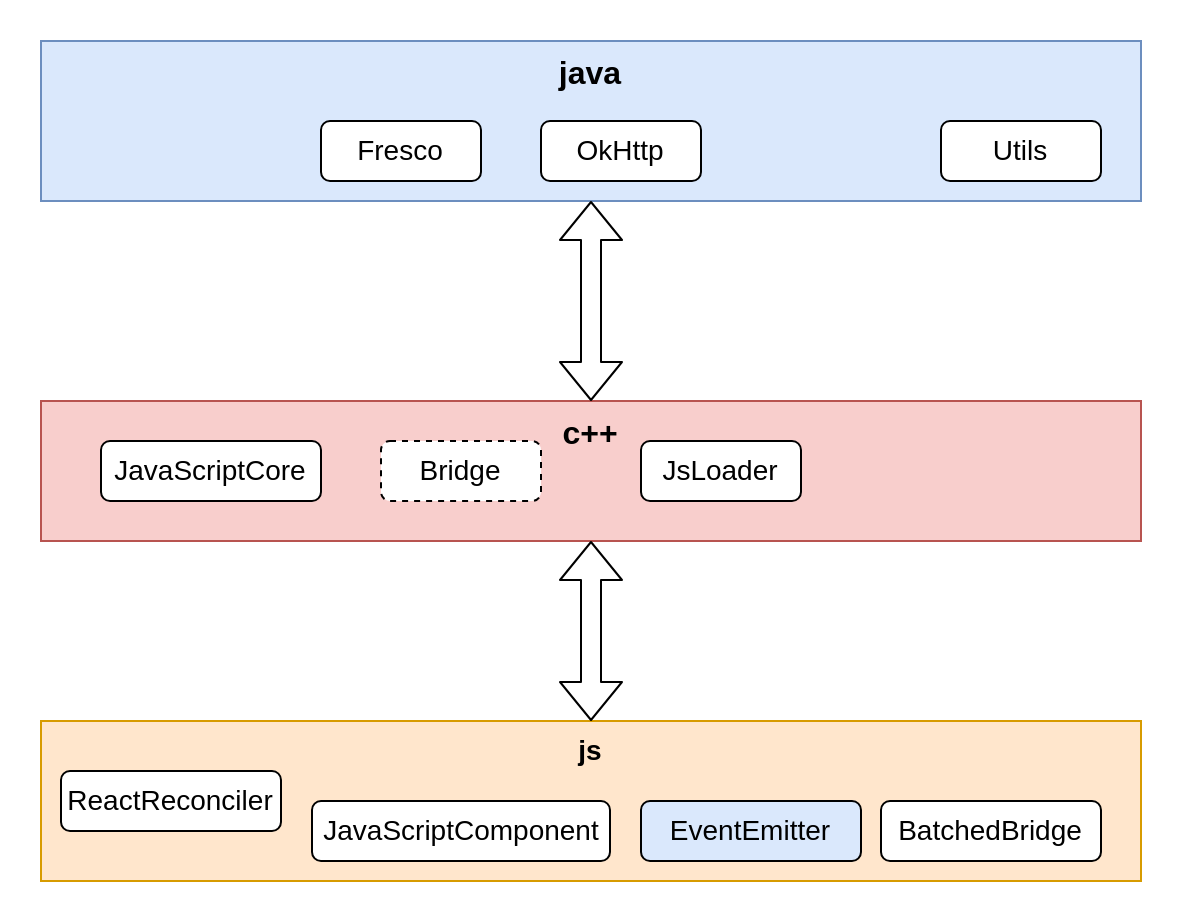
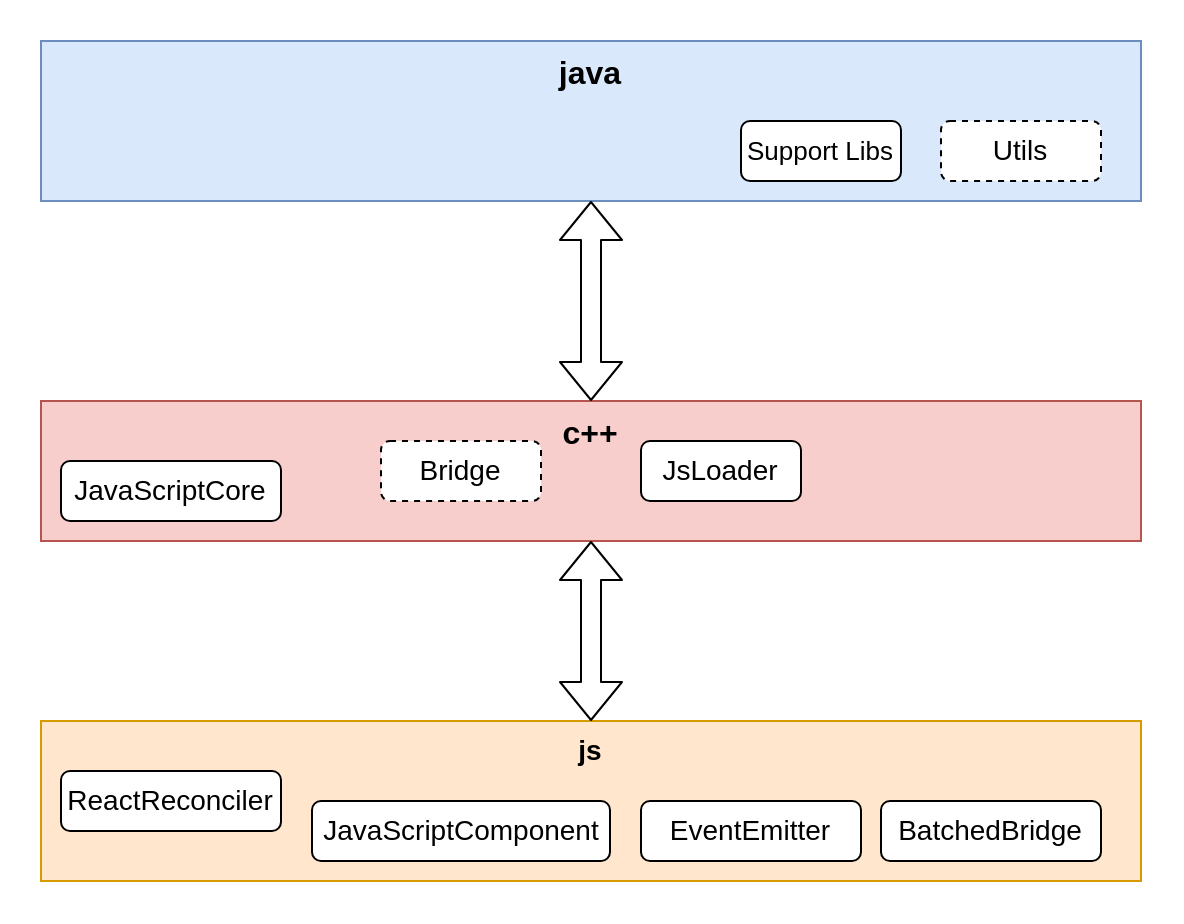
node "Fresco": removed
node "OkHttp": removed
node "Support Libs": added
node "Utils": style solid -> dashed
node "JavaScriptCore": moved (211, 471) -> (171, 491)
node "EventEmitter": fillcolor #dae8fc -> #ffffff
